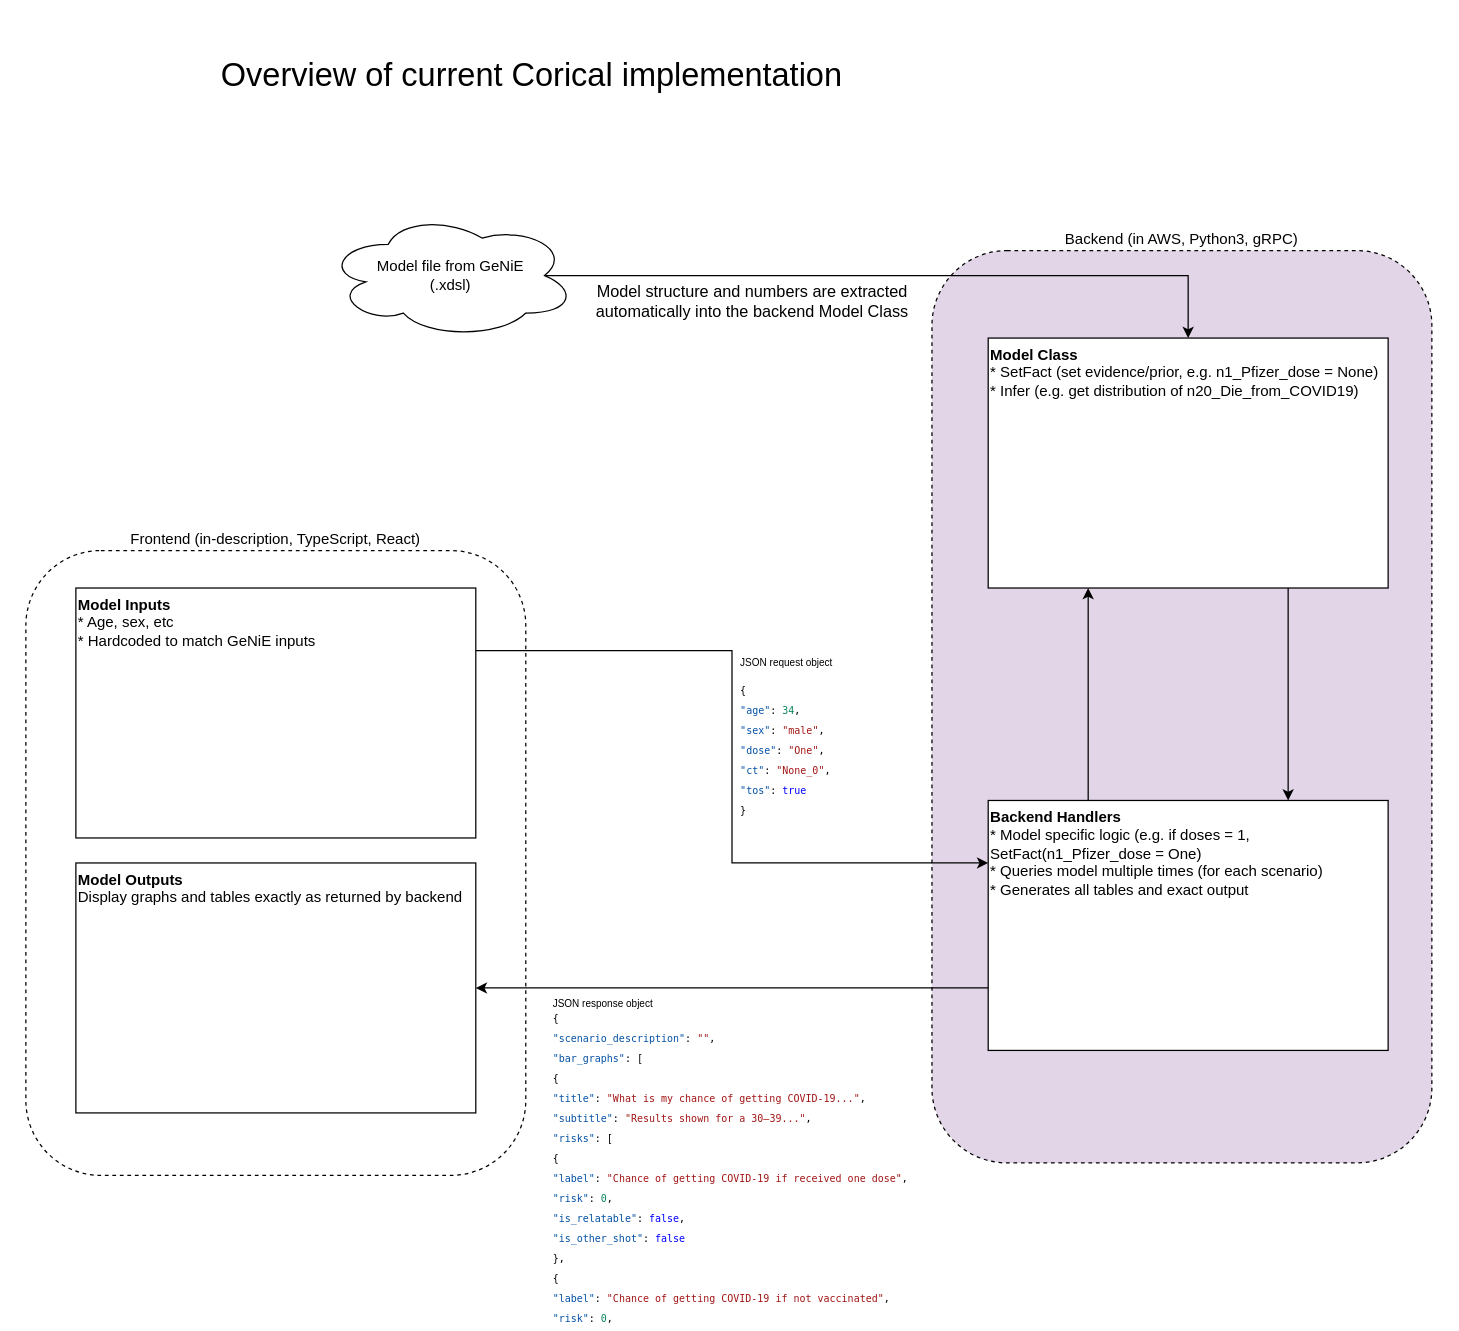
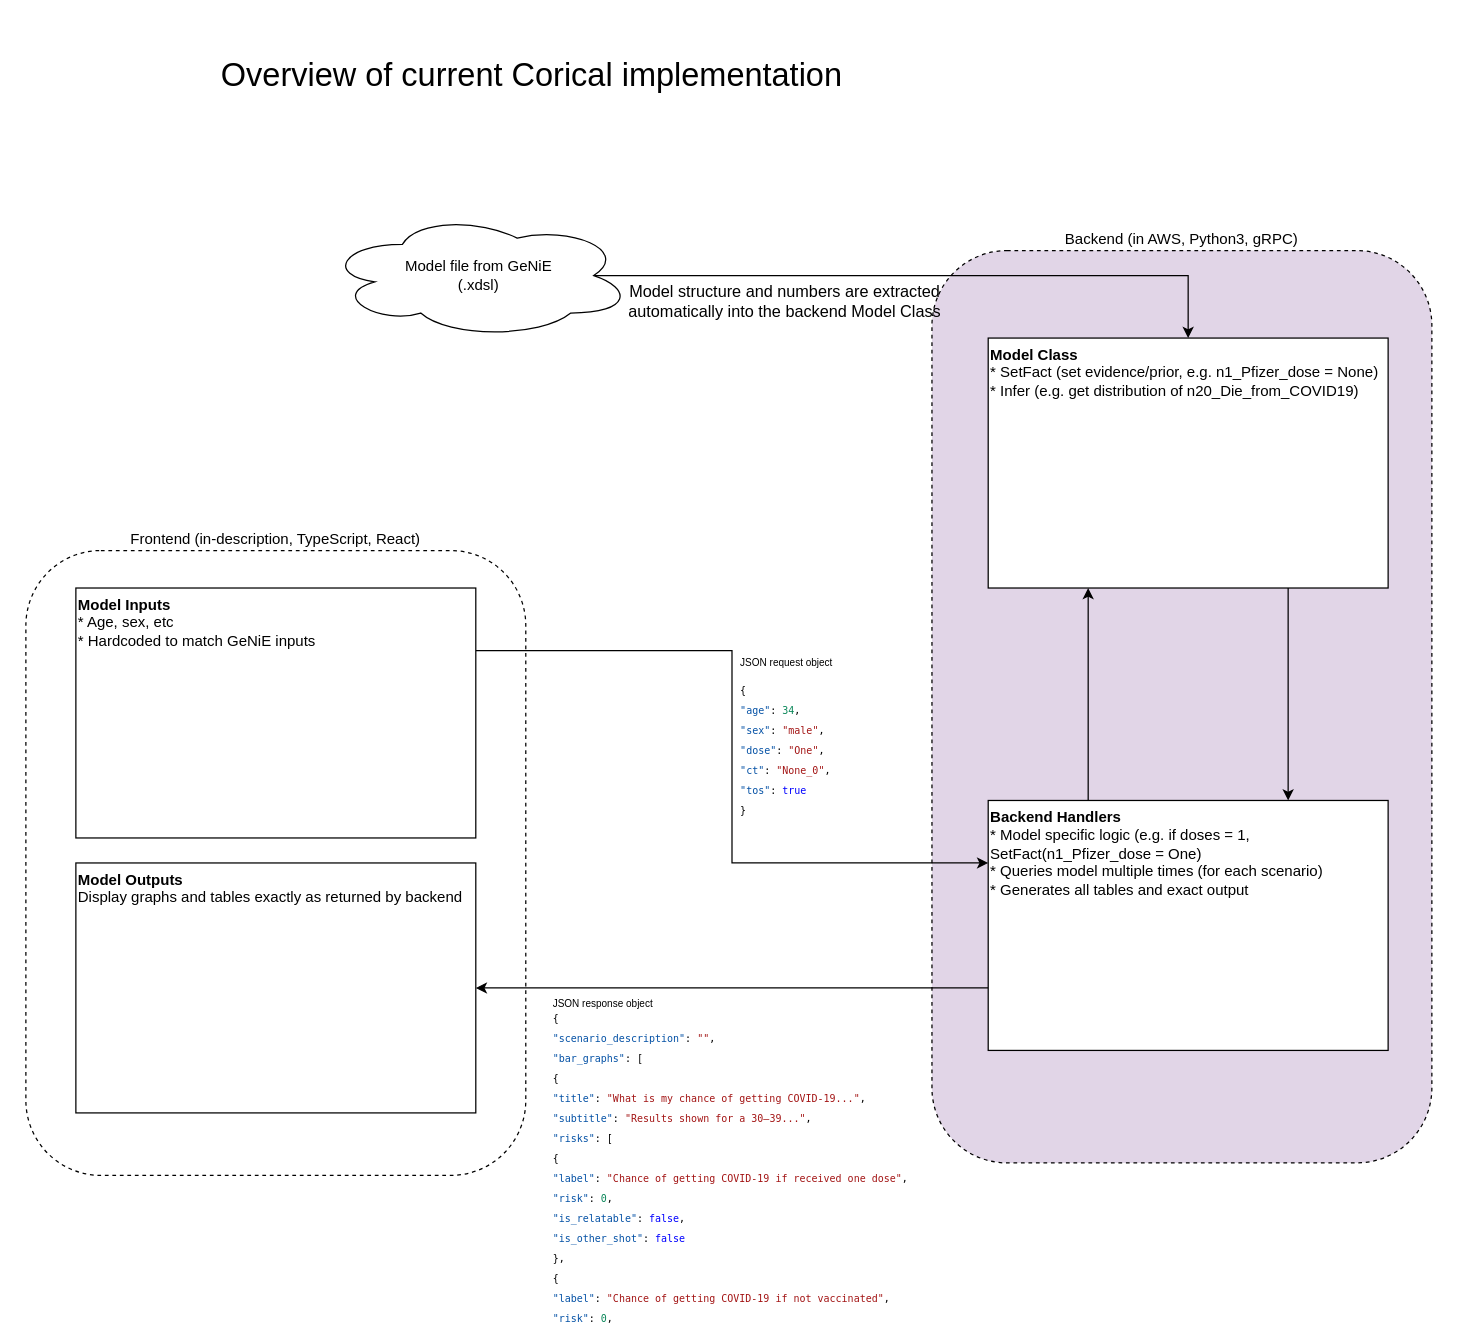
node "Model file from GeNiE (.xdsl)": size 250x125 -> 306x125
